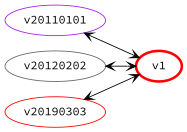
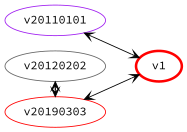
edge "v20120202" -- "v1": now "v20120202" -- "v20190303"
